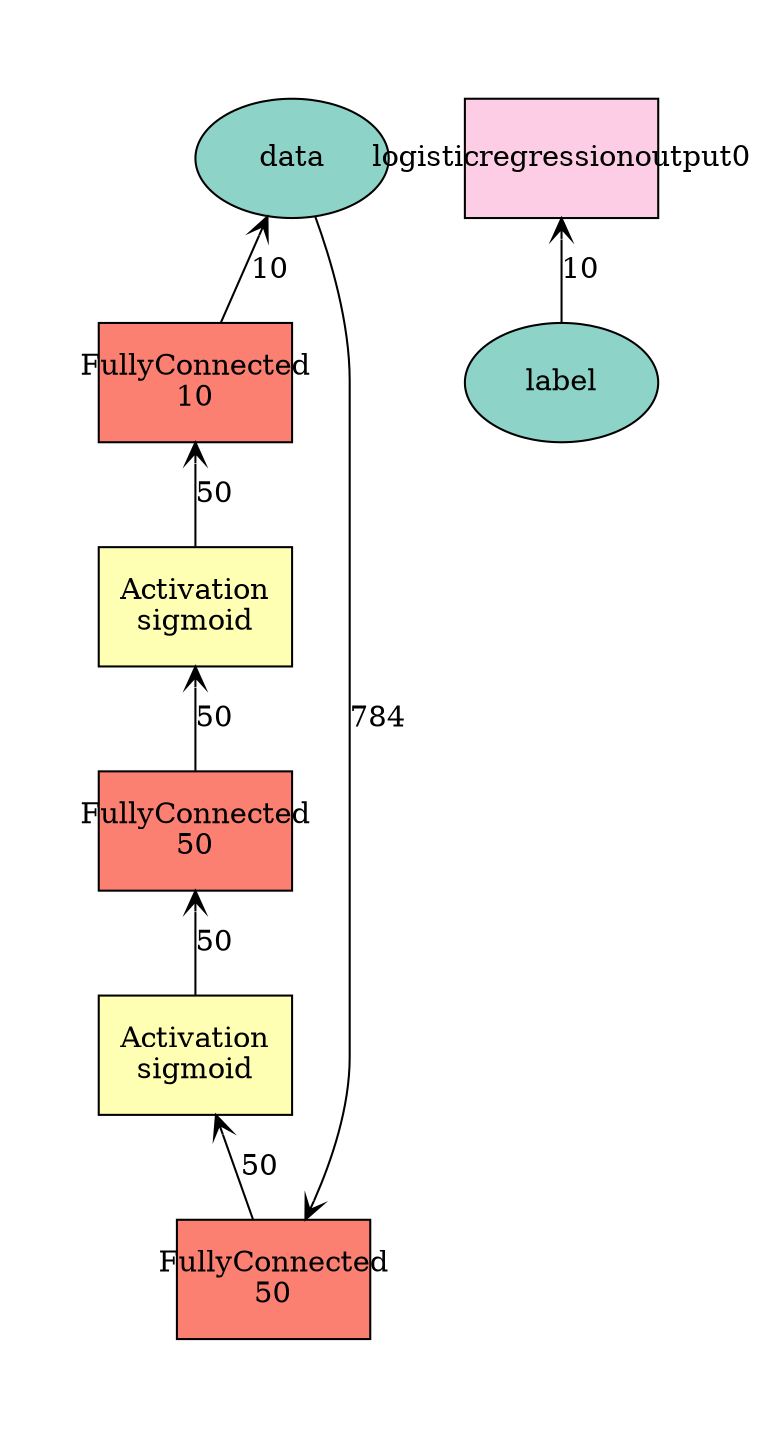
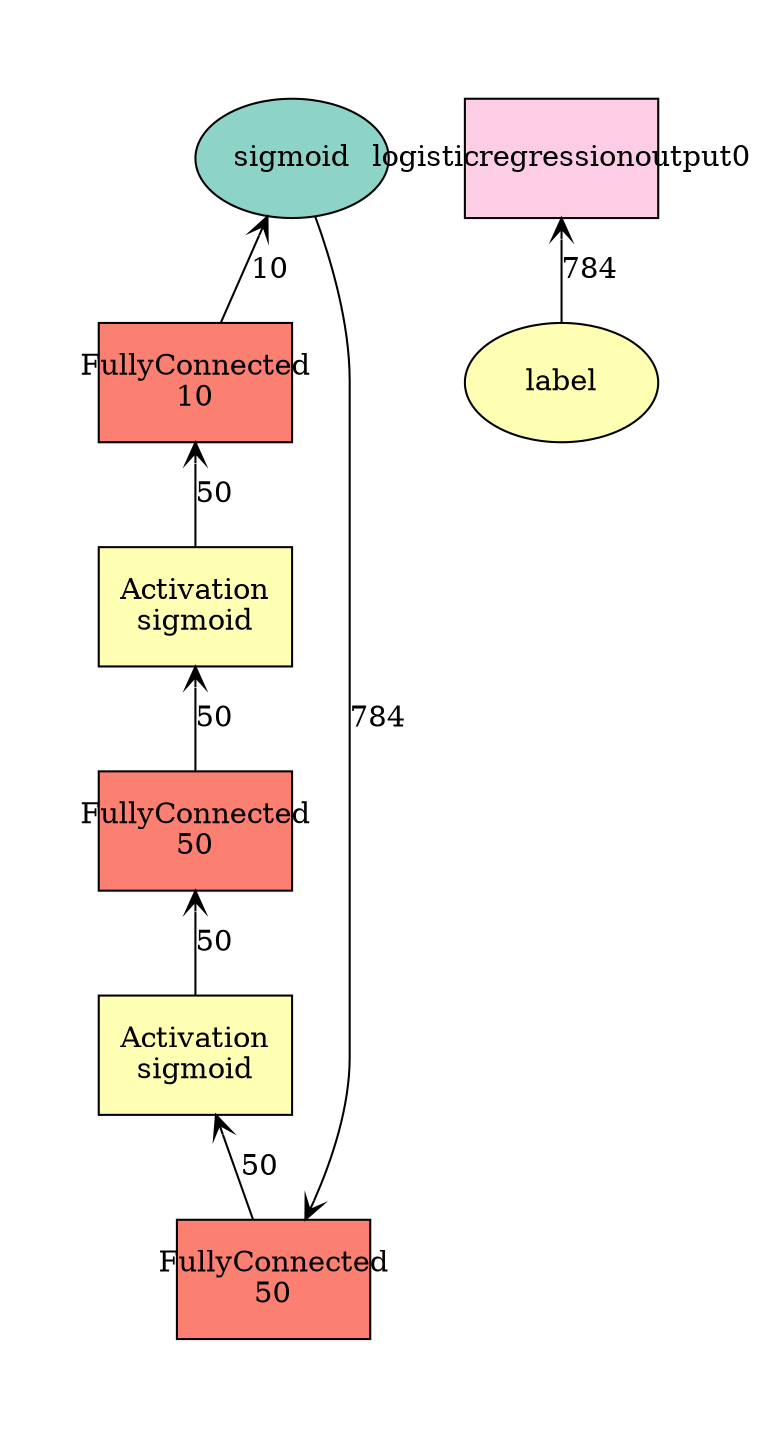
node "data": label "data" -> "sigmoid"
edge "label" -> "logisticregressionoutput0": label "10" -> "784"
node "label": fillcolor #8dd3c7 -> #ffffb3
